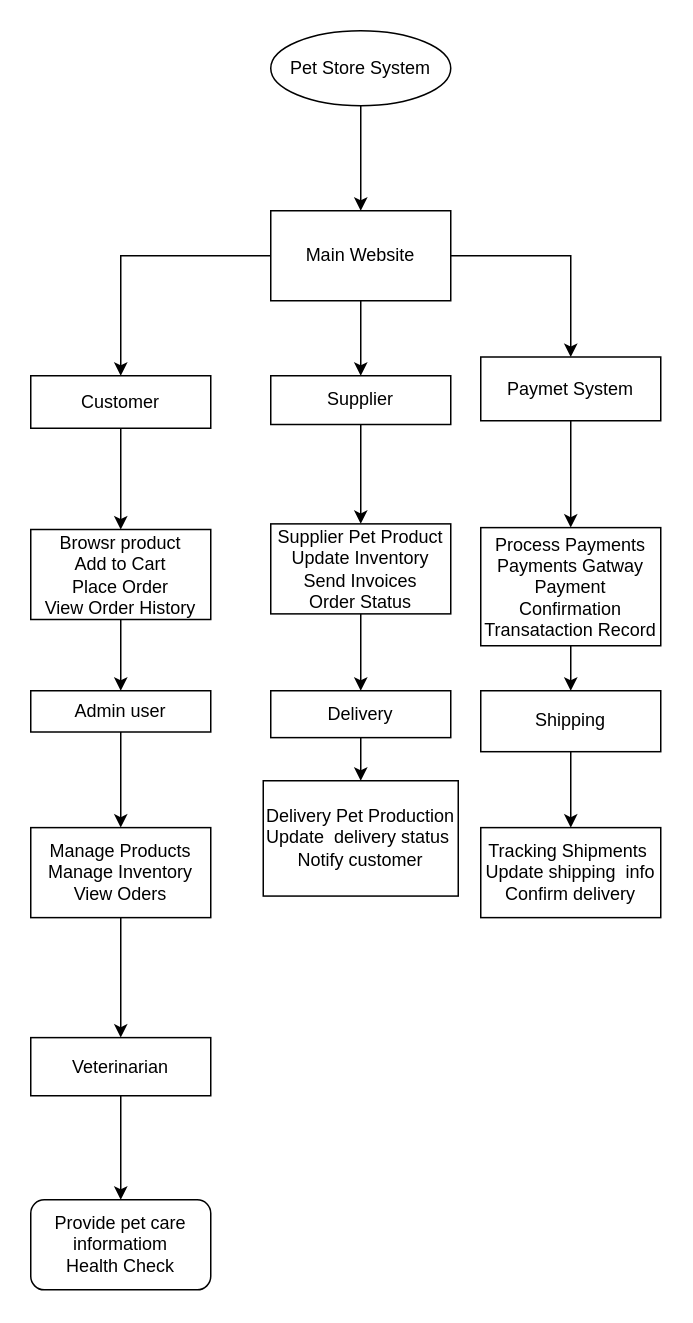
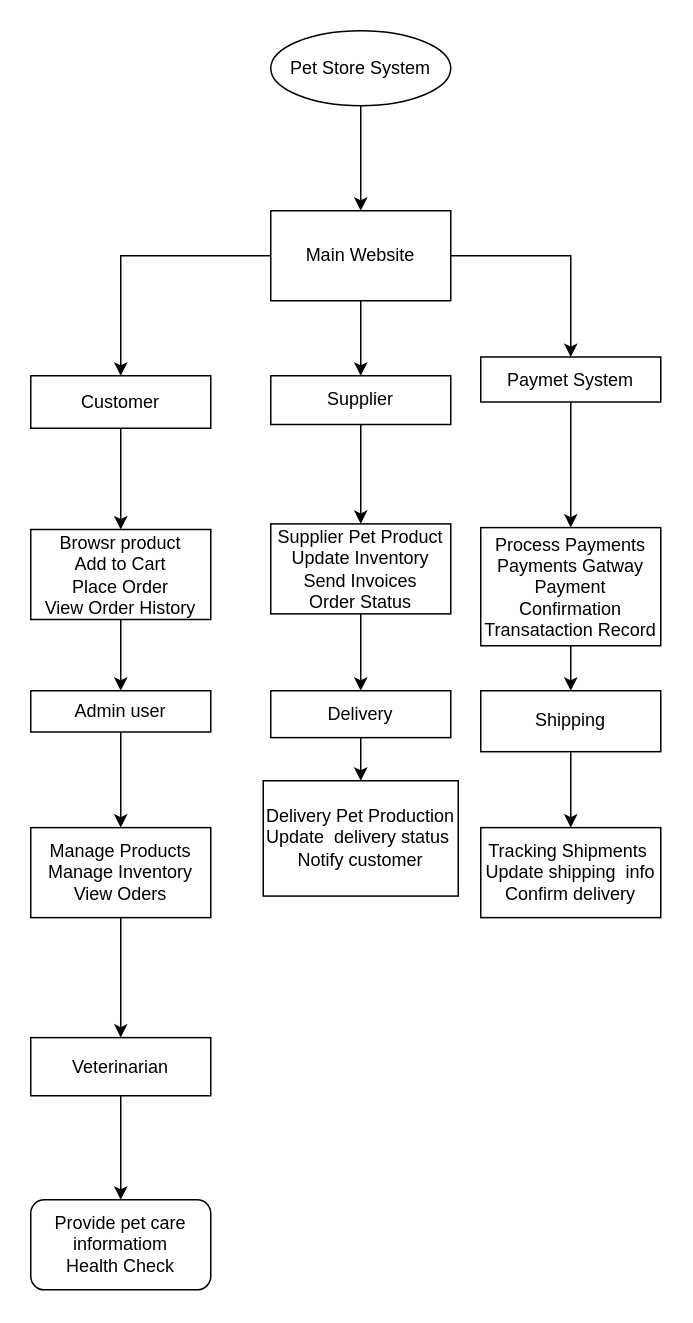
node "Paymet System": size 180x64 -> 180x45
